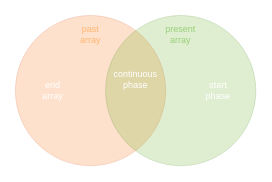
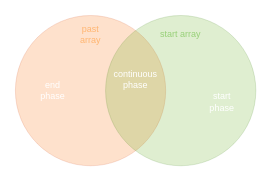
node "present array": label "present array" -> "start array"
node "end array": label "end array" -> "end phase"
node "start phase": moved (218, 90) -> (222, 102)
